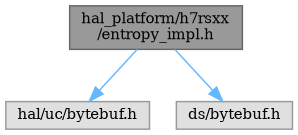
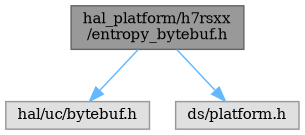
node "hal_platform/h7rsxx /entropy_impl.h": label "hal_platform/h7rsxx /entropy_impl.h" -> "hal_platform/h7rsxx /entropy_bytebuf.h"
node "ds/bytebuf.h": label "ds/bytebuf.h" -> "ds/platform.h"
